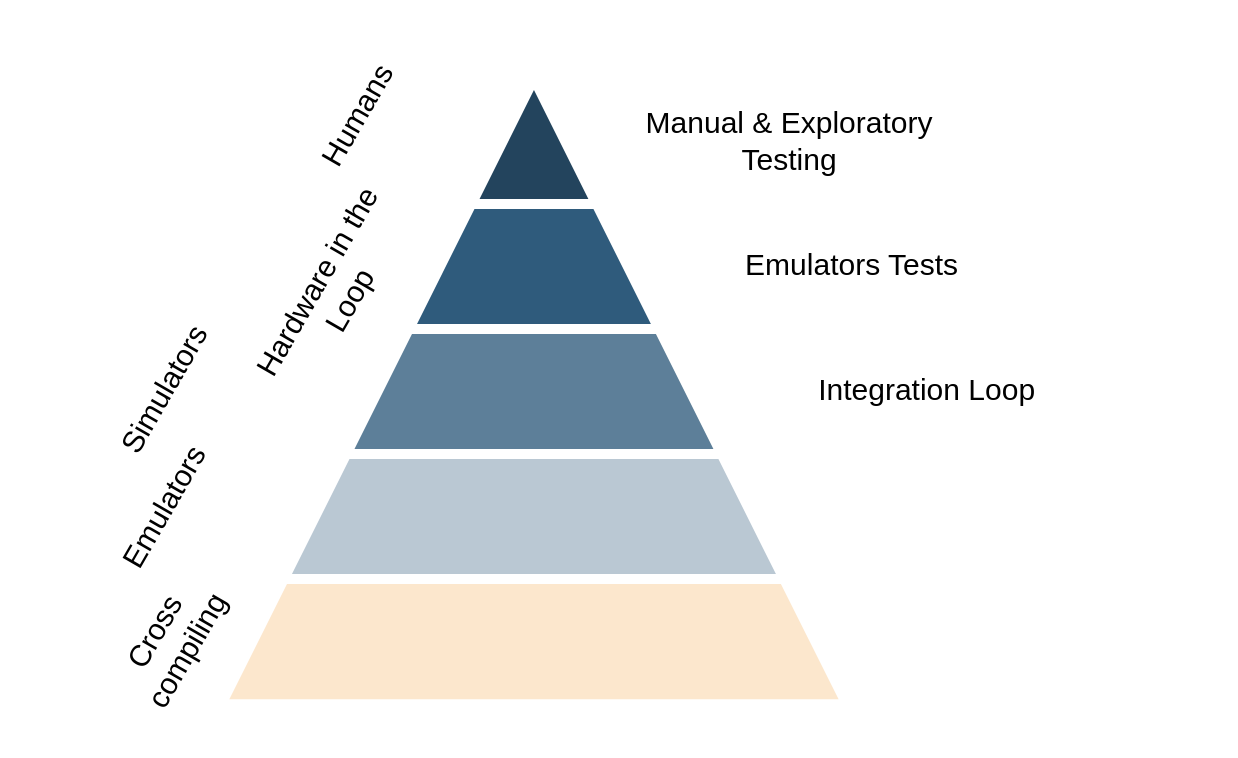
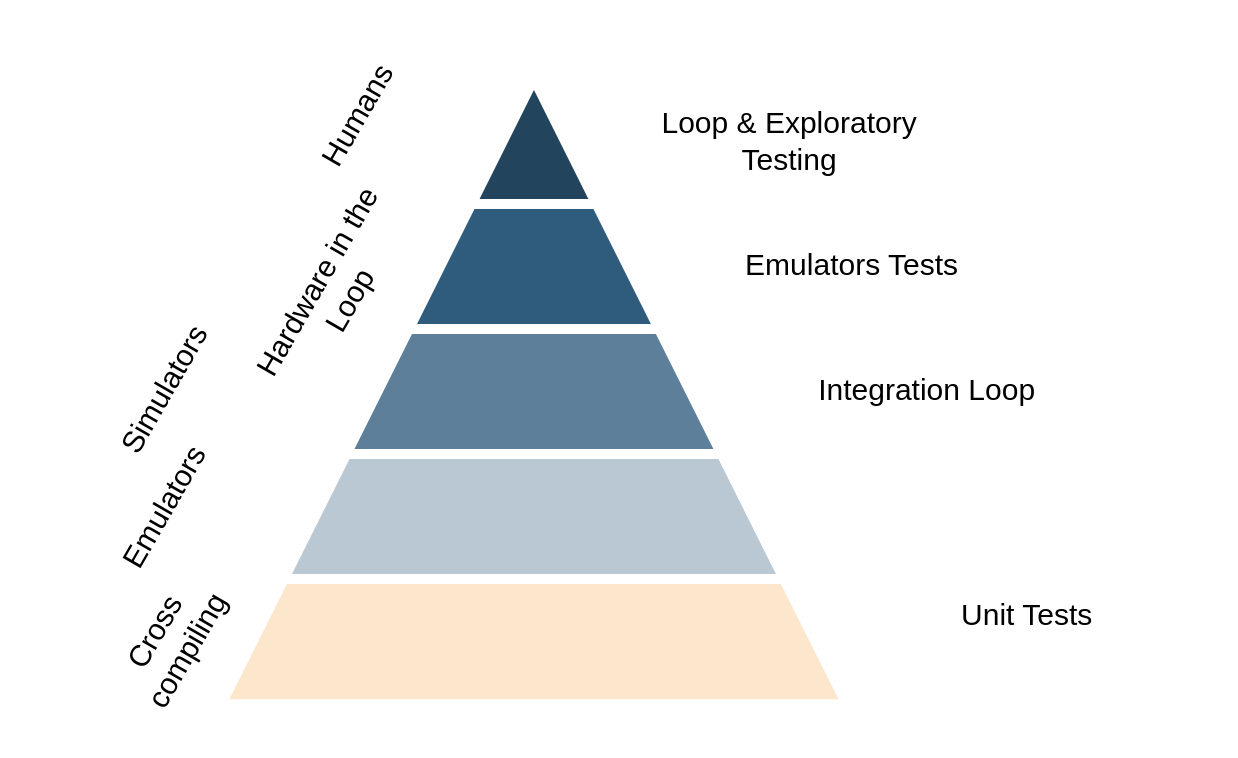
node "Manual & Exploratory Testing": label "Manual & Exploratory Testing" -> "Loop & Exploratory Testing"
node "Unit Tests": added
